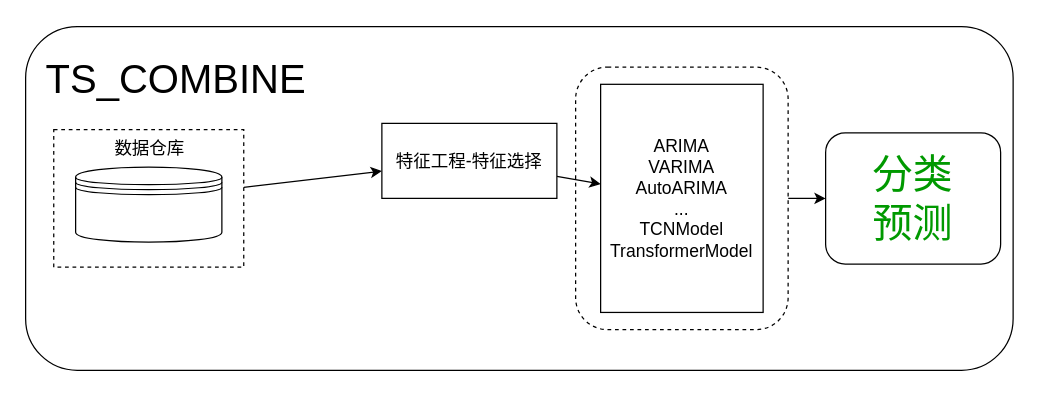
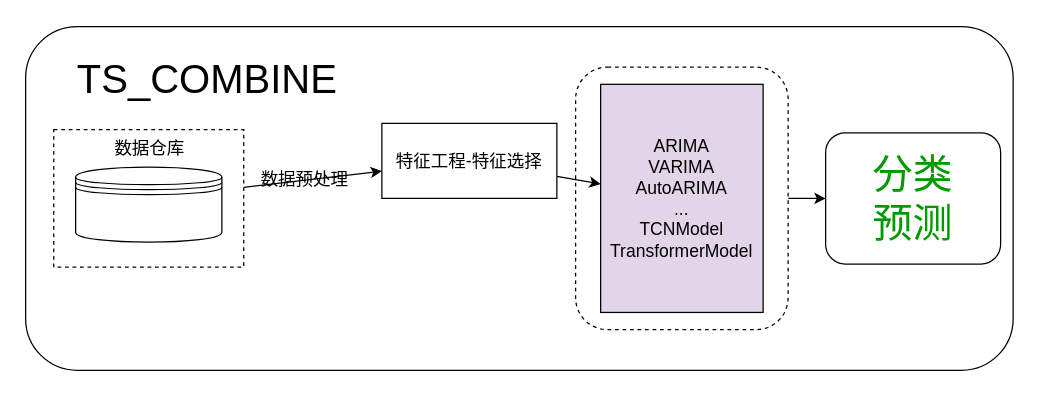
node "TS_COMBINE": moved (176, 79) -> (207, 79)
node "数据预处理": added
node "ARIMAVARIMAAutoARIMA...TCNModelTransformerModel": fillcolor #ffffff -> #e1d5e7
